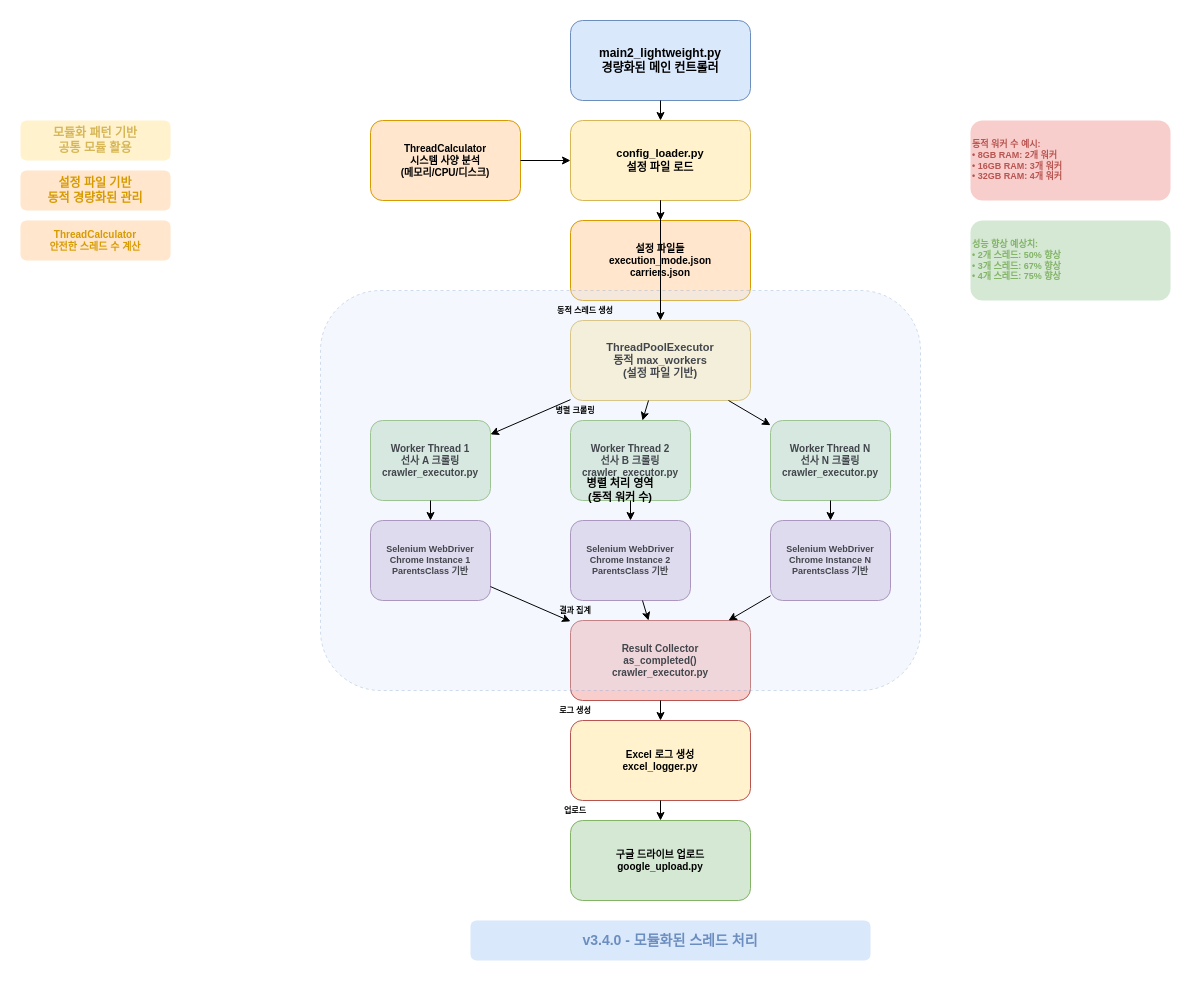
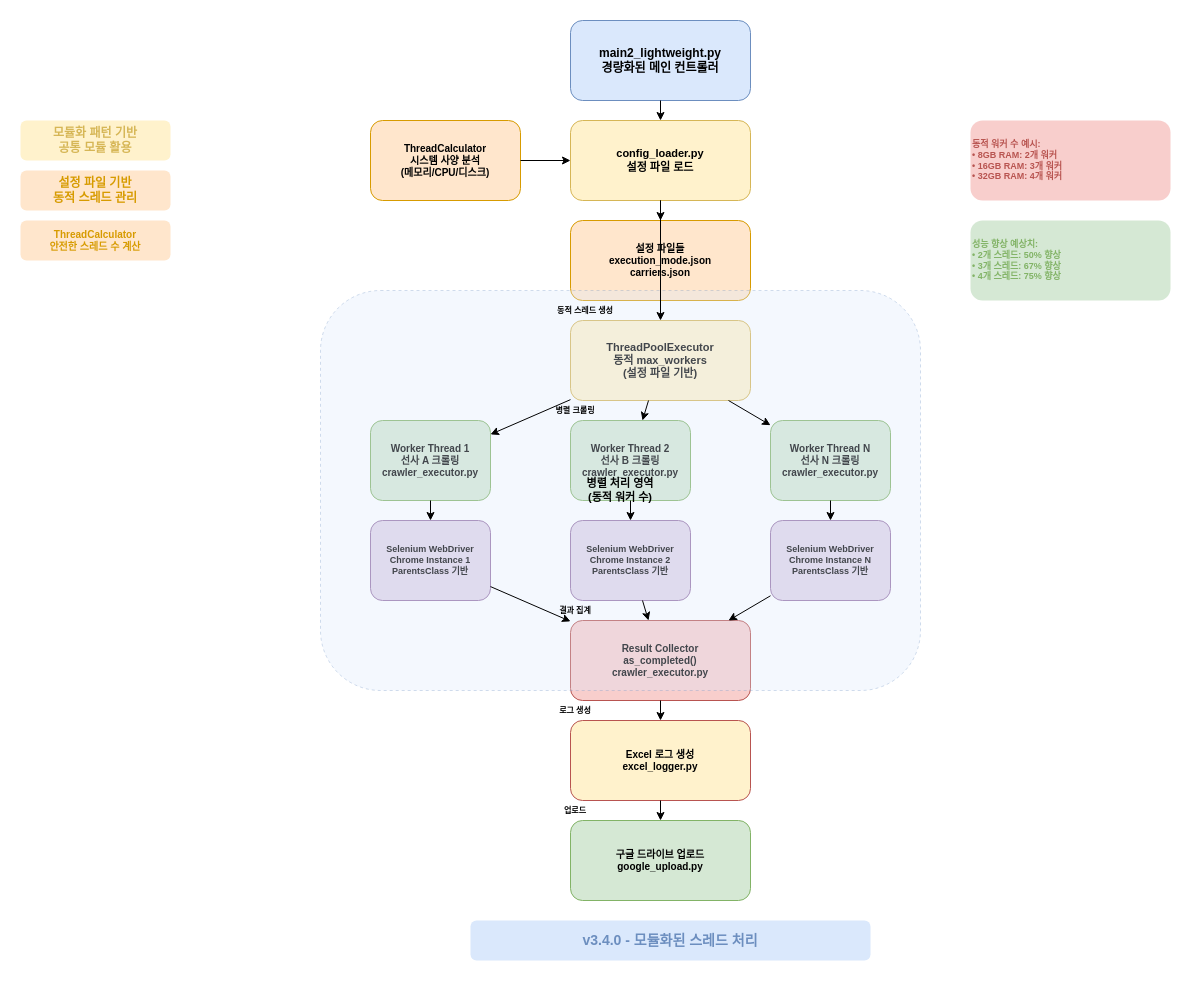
node "설정 파일 기반 동적 경량화된 관리": label "설정 파일 기반 동적 경량화된 관리" -> "설정 파일 기반 동적 스레드 관리"
